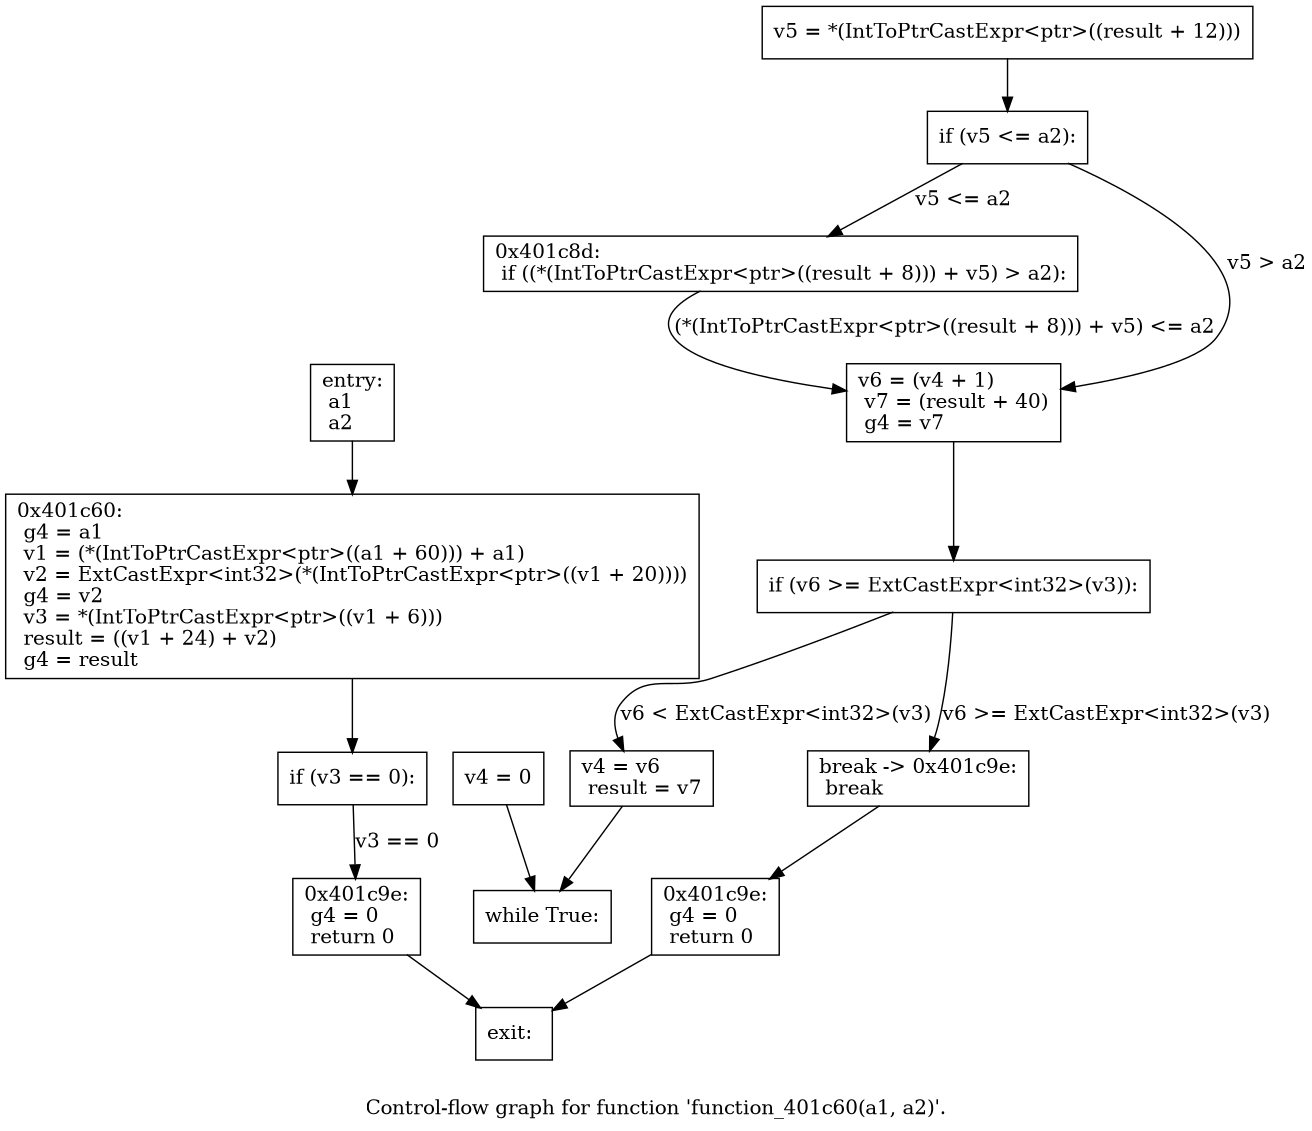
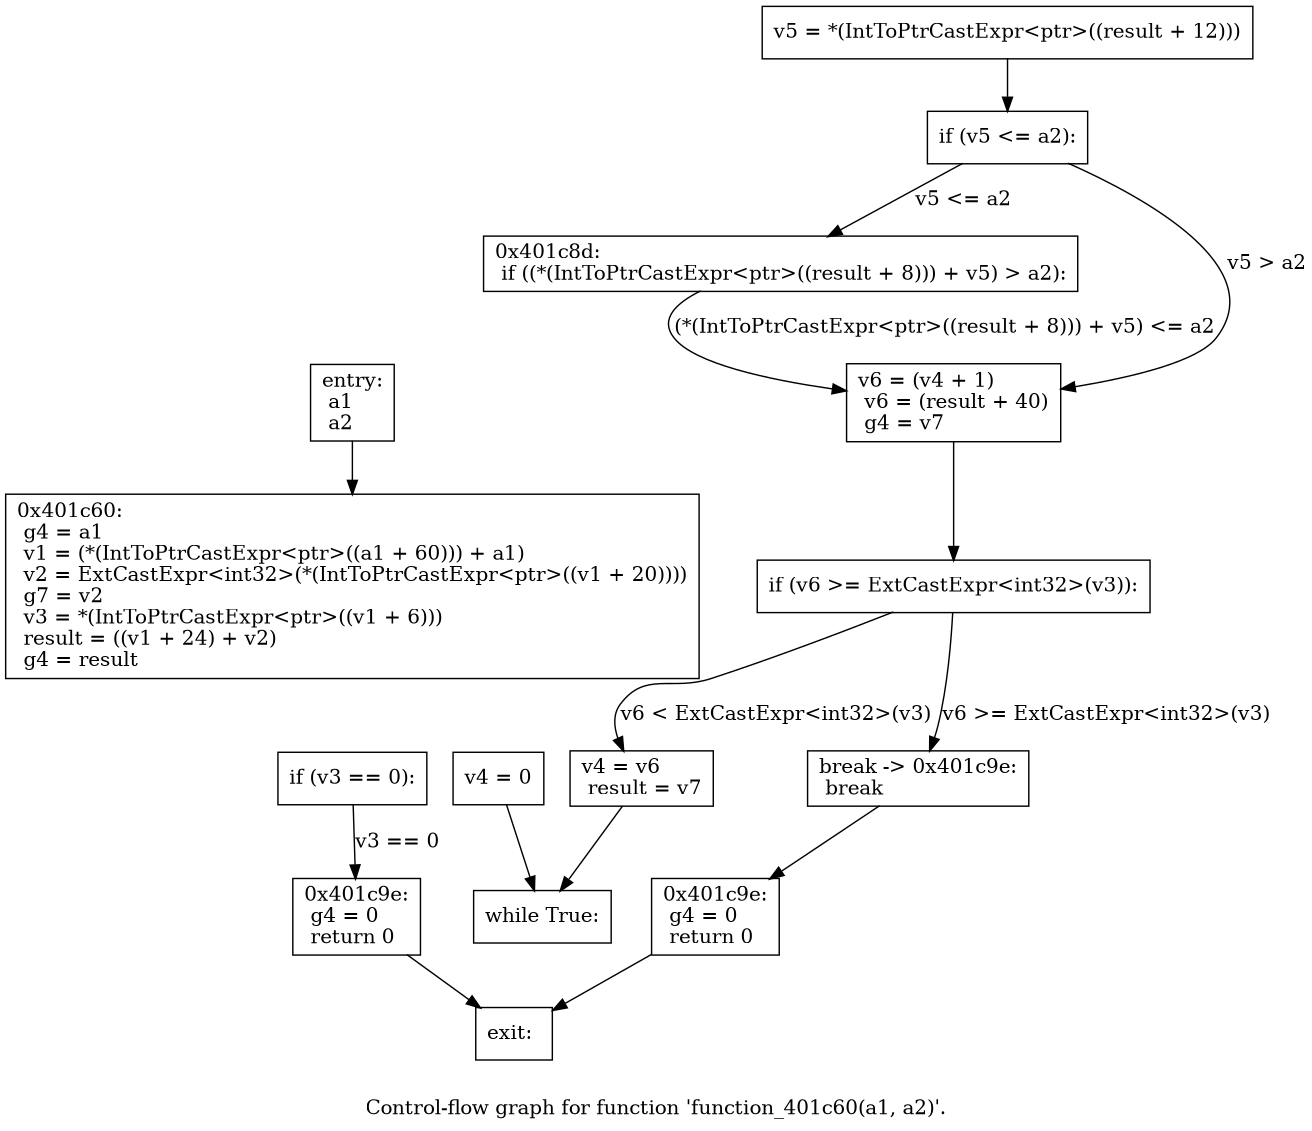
node "v6 = (v4 + 1)": text "v7 = (result + 40)" -> "v6 = (result + 40)"
node "0x401c60:": text "g4 = v2" -> "g7 = v2"
edge "0x401c60:" -> "if (v3 == 0):": removed
